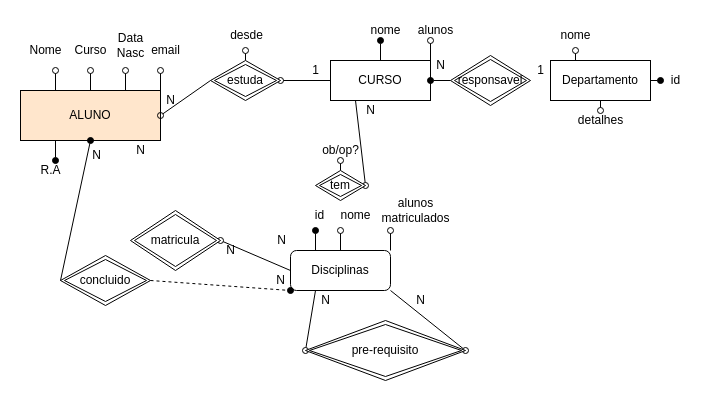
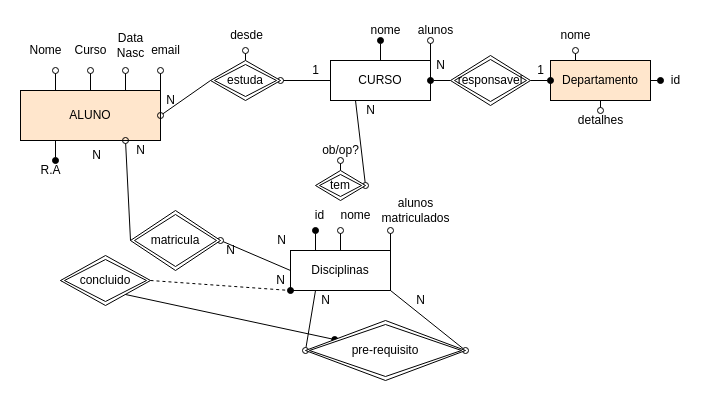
edge "responsavel" -> "Departamento": added
node "Departamento": fillcolor #ffffff -> #ffe6cc
edge "matricula" -> "ALUNO": added
edge "concluido" -> "ALUNO": now "concluido" -> "pre-requisito"
node "Disciplinas": shape rounded rectangle -> rectangle
